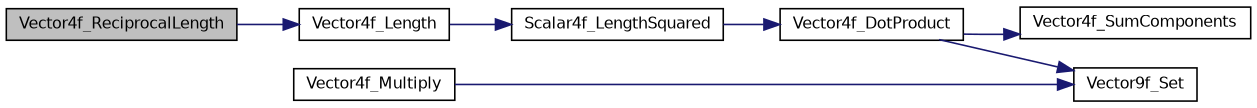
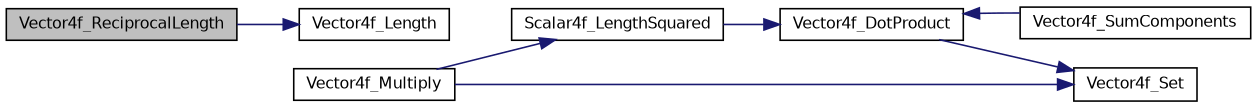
edge "Vector4f_Length" -> "Scalar4f_LengthSquared": now "Vector4f_Multiply" -> "Scalar4f_LengthSquared"
edge "Vector4f_DotProduct" -> "Vector4f_SumComponents": reversed
node "Vector9f_Set": label "Vector9f_Set" -> "Vector4f_Set"
